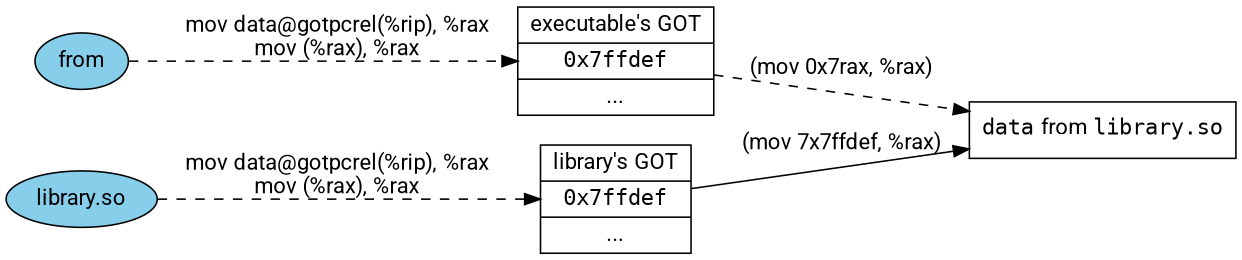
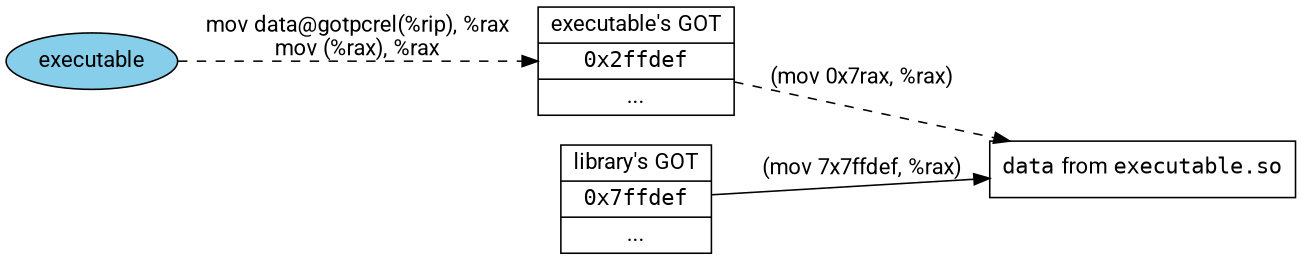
node "executable's GOT": text "0x7ffdef" -> "0x2ffdef"
node "from": label "from" -> "executable"
node "data": text "library.so" -> "executable.so"
node "library.so": removed
